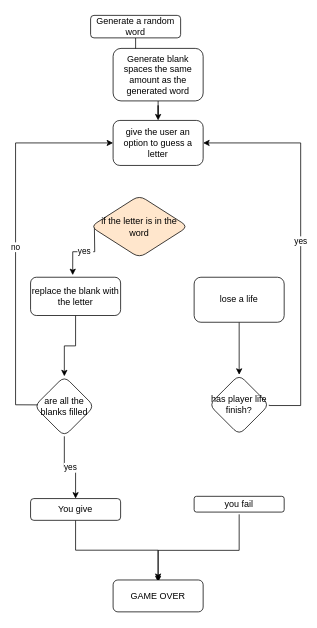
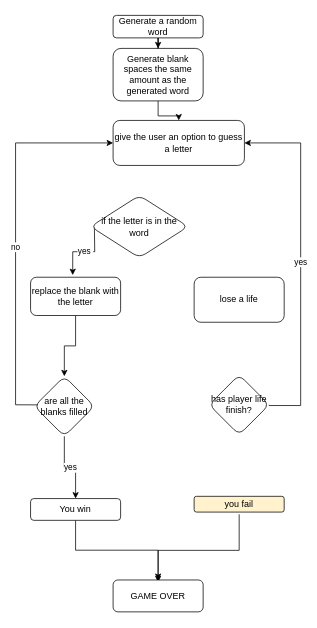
node "Generate a random word": moved (135, 27) -> (158, 27)
node "give the user an option to guess a letter": size 90x45 -> 131x45
node "if the letter is in the word": fillcolor #ffe6cc -> #ffffff
edge "lose a life" -> "has player life finish?": removed
node "you fail": fillcolor #ffffff -> #fff2cc
node "You give": label "You give" -> "You win"
